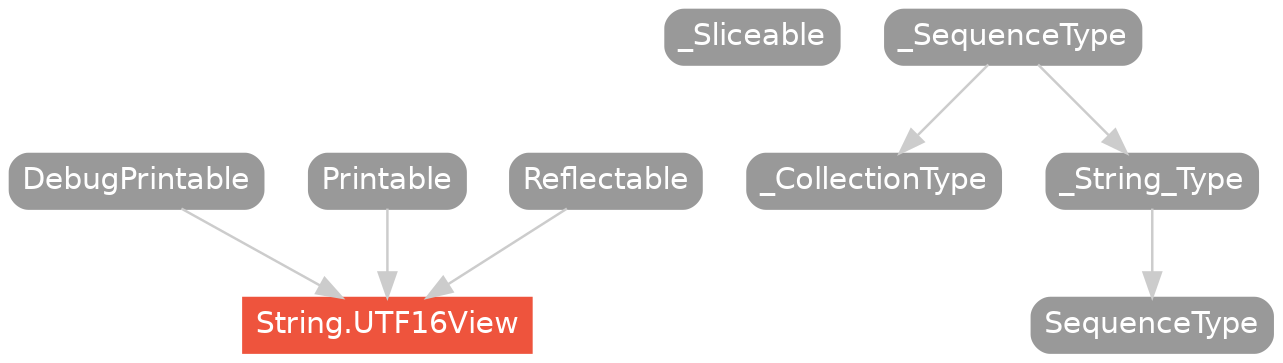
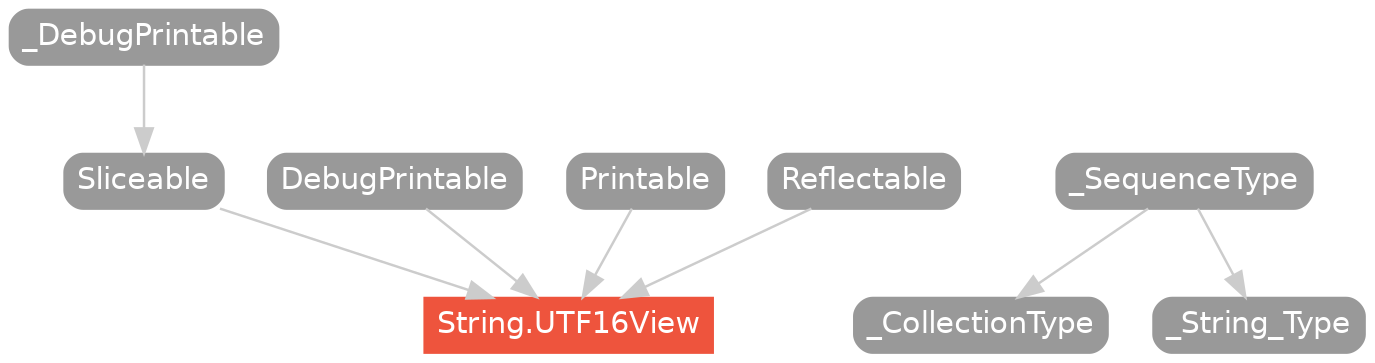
node "_Sliceable": label "_Sliceable" -> "_DebugPrintable"
node "Sliceable": added
node "SequenceType": removed
